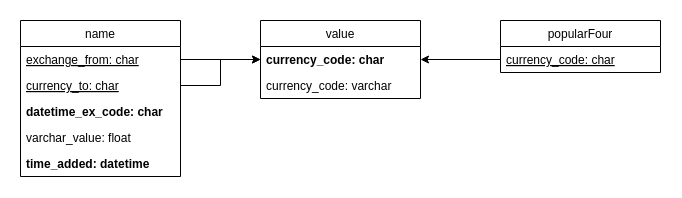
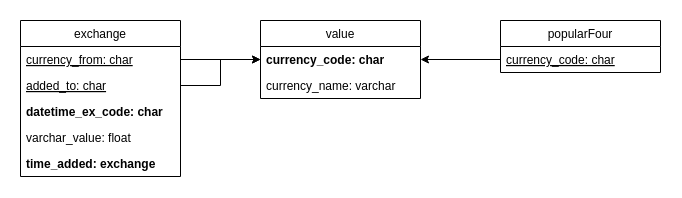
node "name": label "name" -> "exchange"
node "exchange_from: char": label "exchange_from: char" -> "currency_from: char"
node "currency_to: char": label "currency_to: char" -> "added_to: char"
node "currency_code: varchar": label "currency_code: varchar" -> "currency_name: varchar"
node "time_added: datetime": label "time_added: datetime" -> "time_added: exchange"
